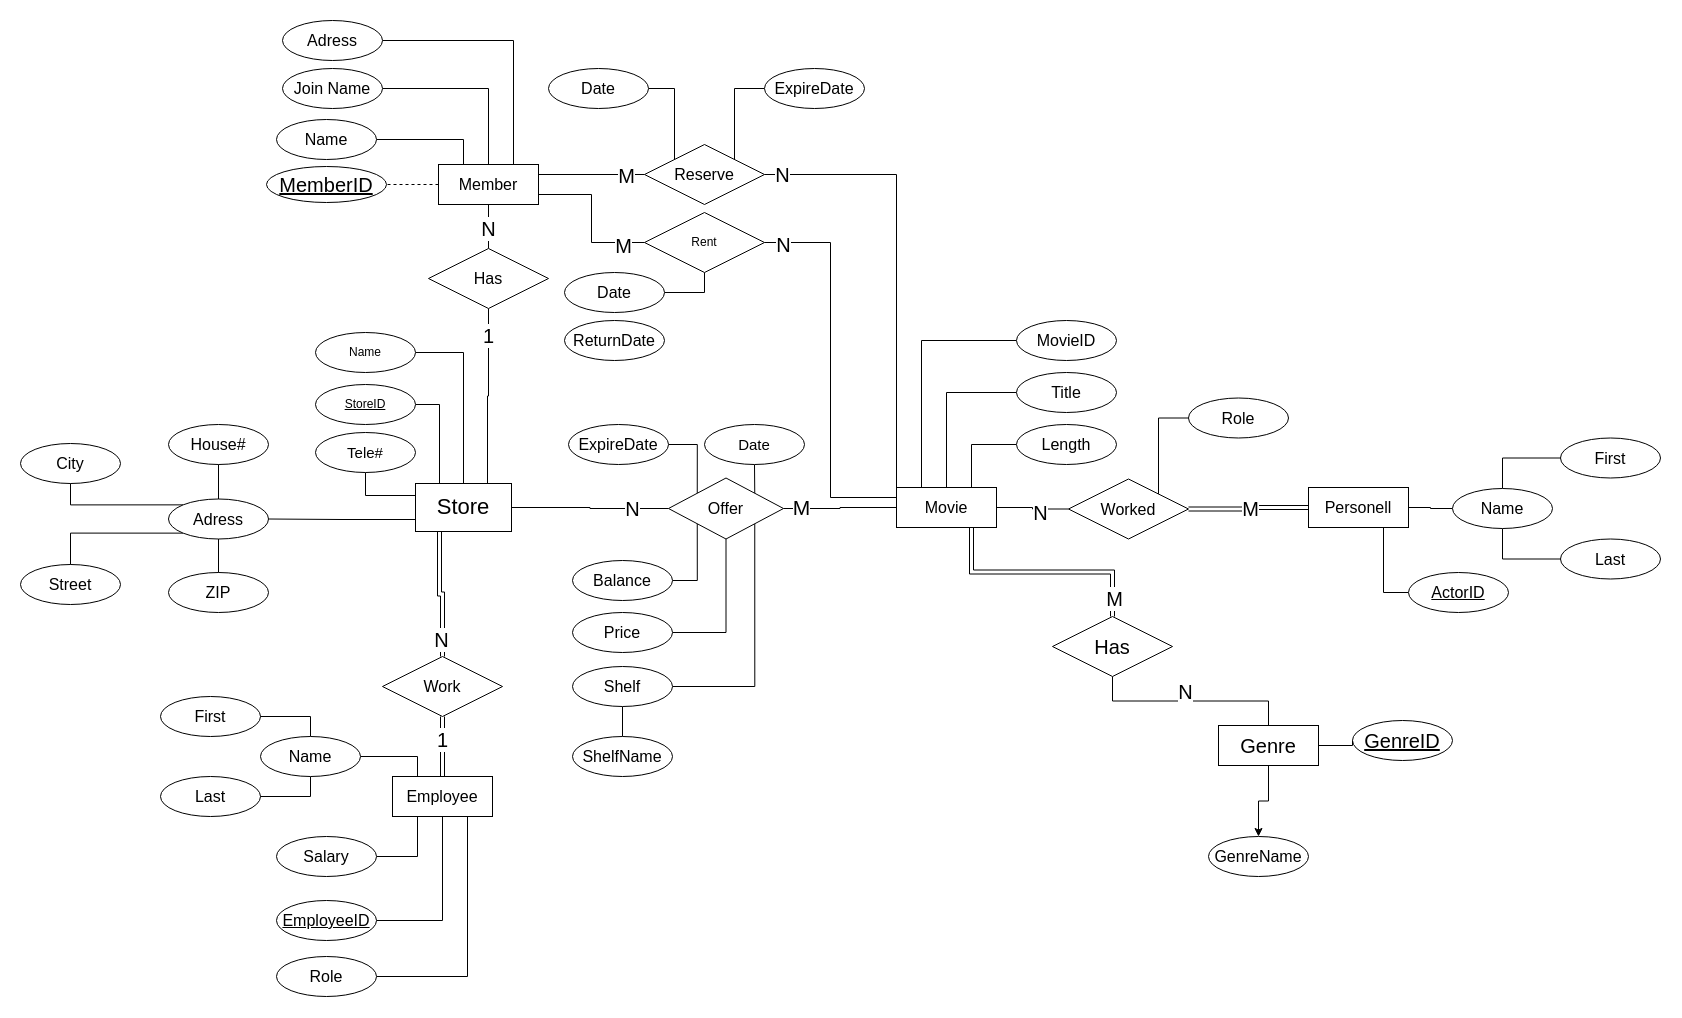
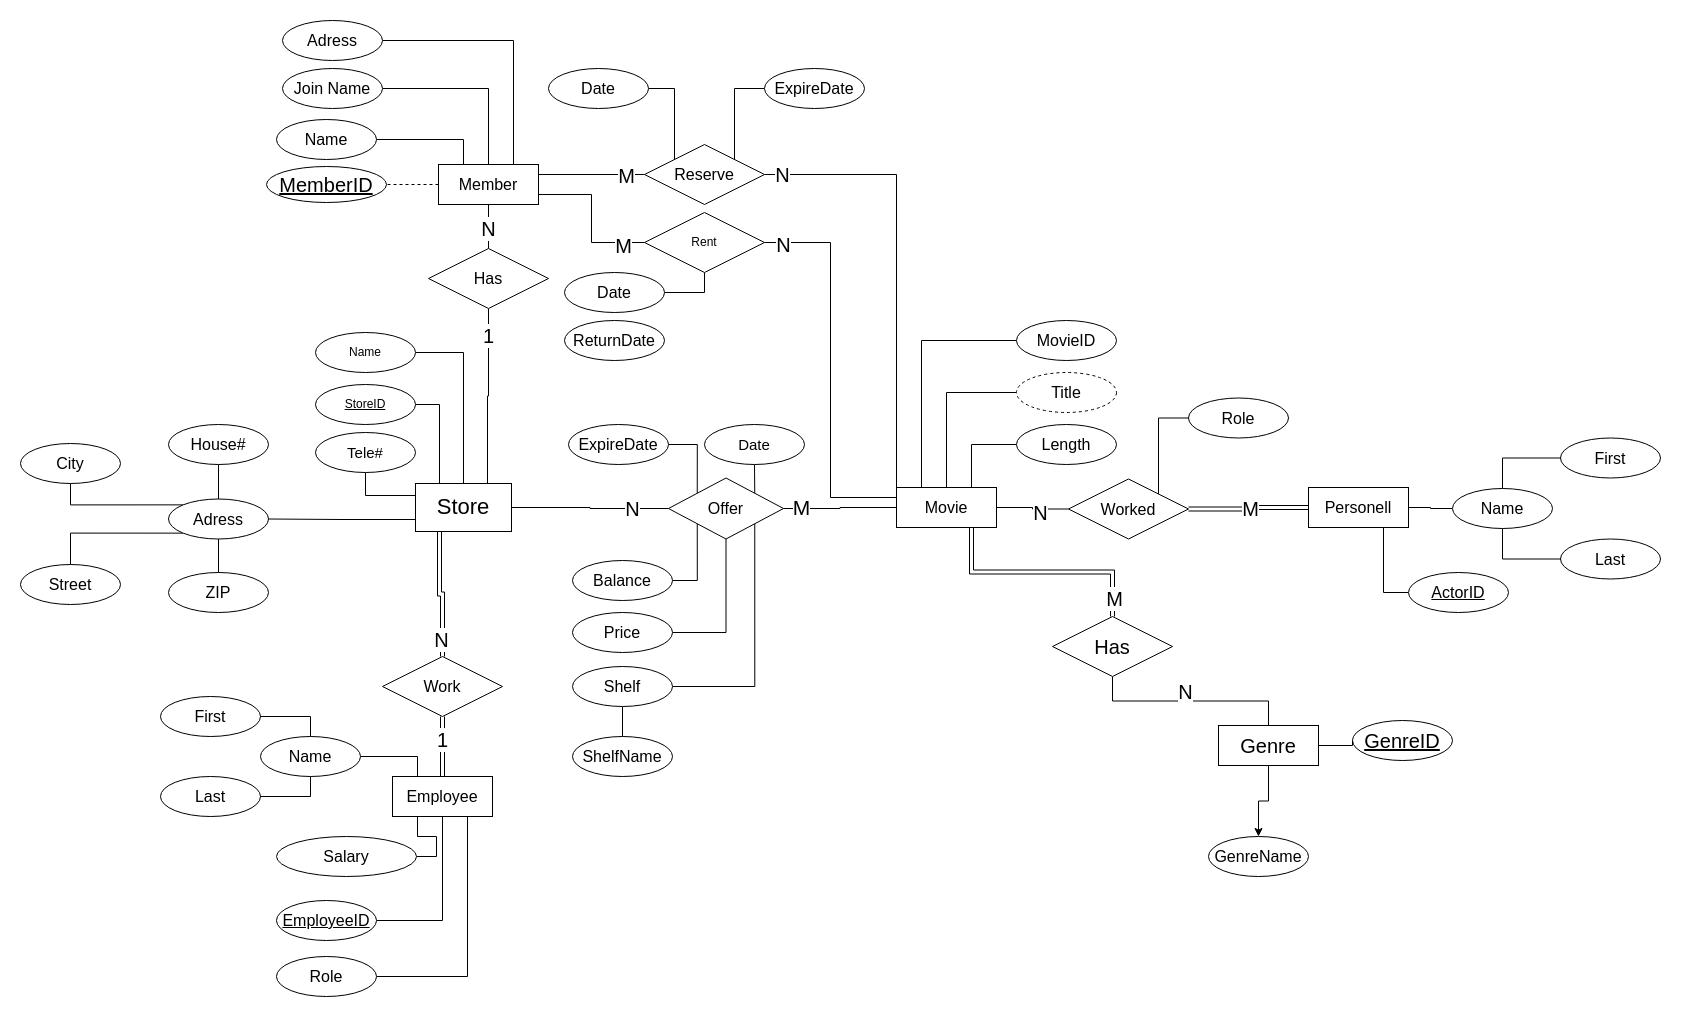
node "Title": style solid -> dashed
node "Salary": size 100x40 -> 140x40
